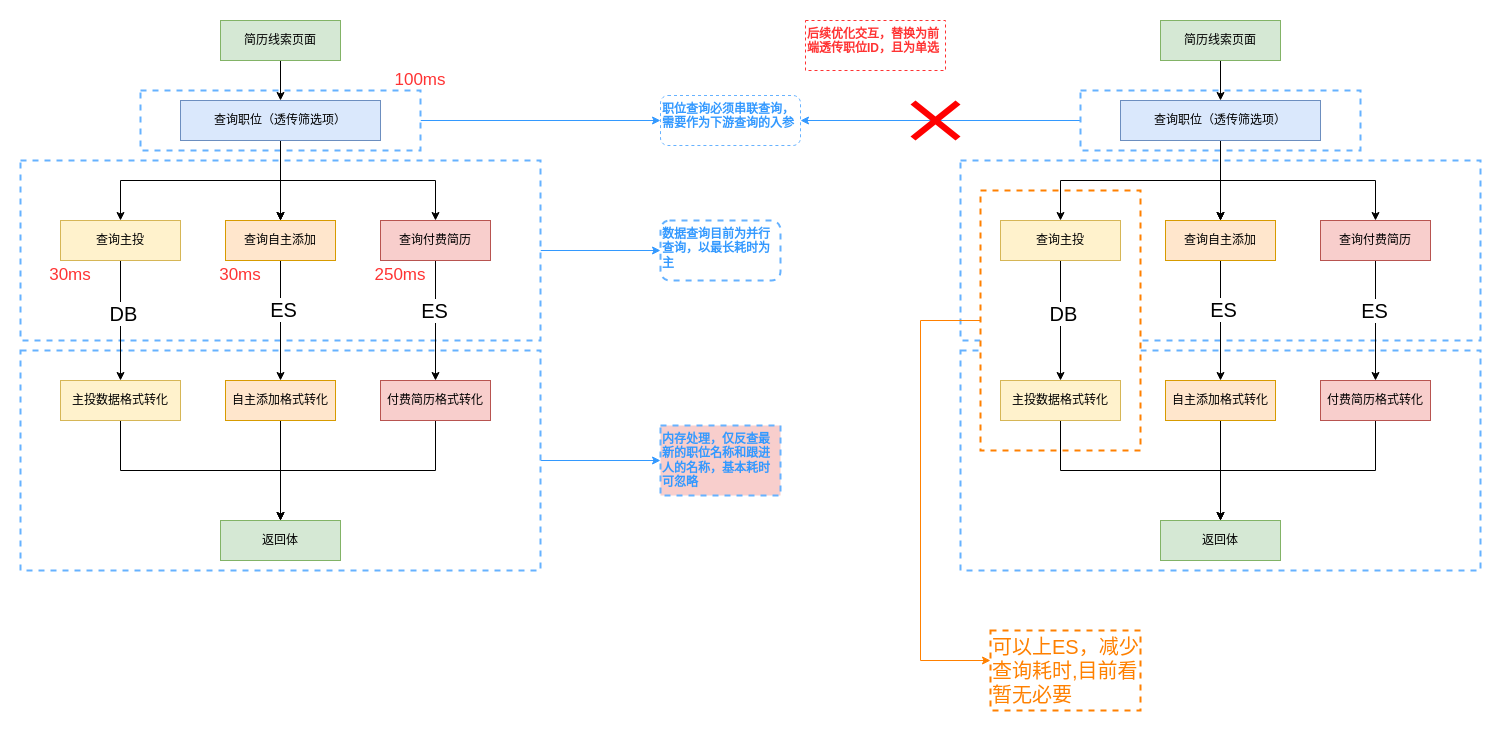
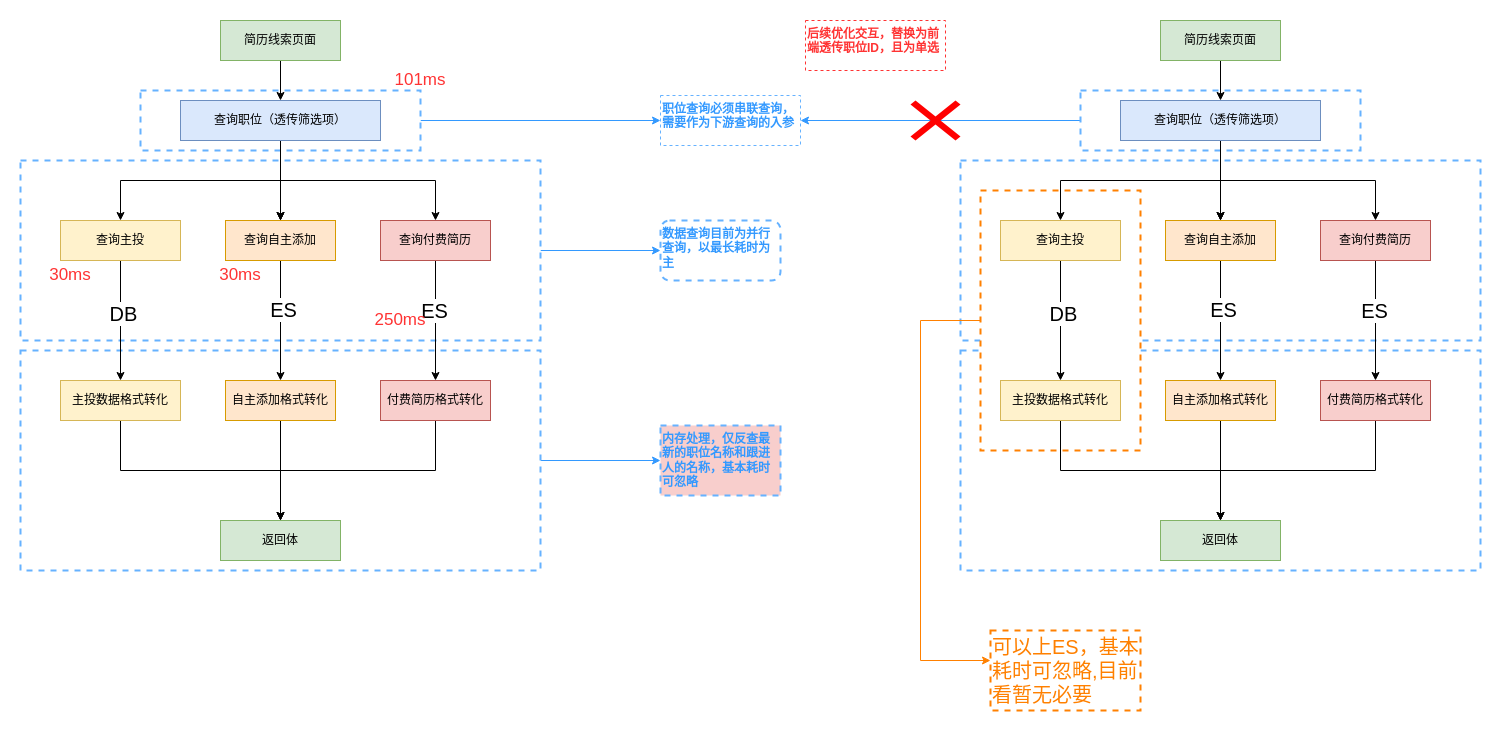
node "100ms": label "100ms" -> "101ms"
node "职位查询必须串联查询，需要作为下游查询的入参": shape rounded rectangle -> rectangle
node "250ms": moved (401, 276) -> (401, 321)
node "可以上ES，减少查询耗时,目前看暂无必要": label "可以上ES，减少查询耗时,目前看暂无必要" -> "可以上ES，基本耗时可忽略,目前看暂无必要"
